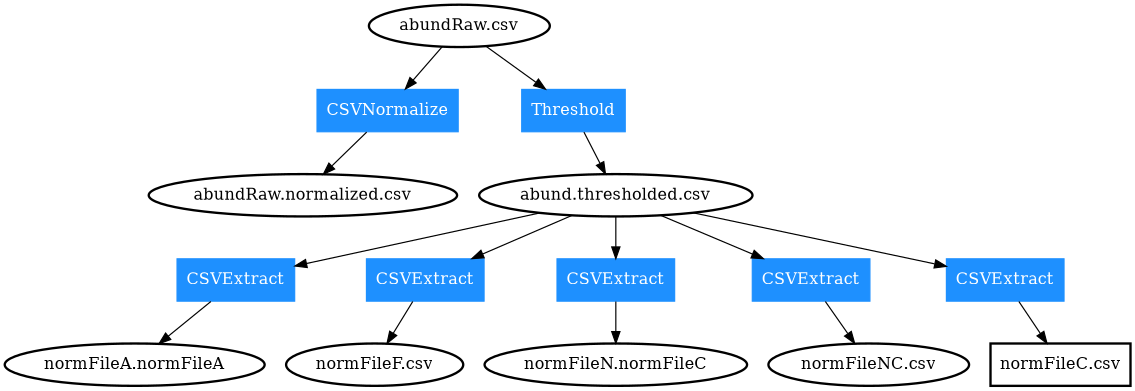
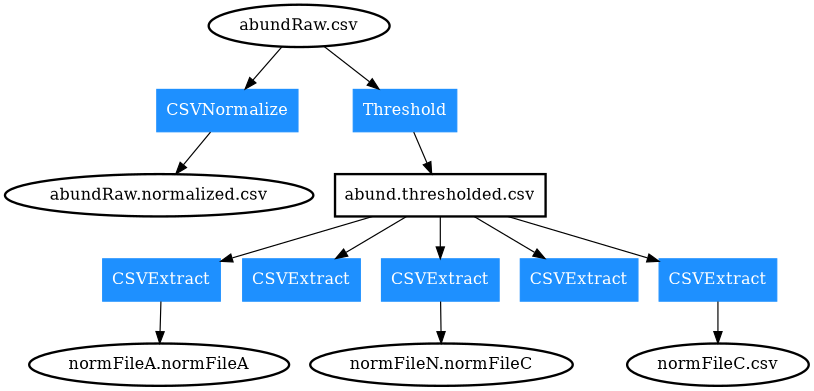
node "abund.thresholded.csv": shape ellipse -> box
node "normFileF.csv": removed
node "normFileNC.csv": removed
node "normFileC.csv": shape box -> ellipse
